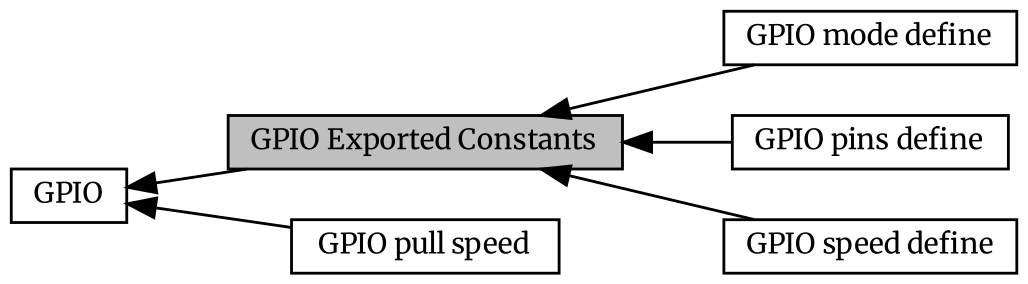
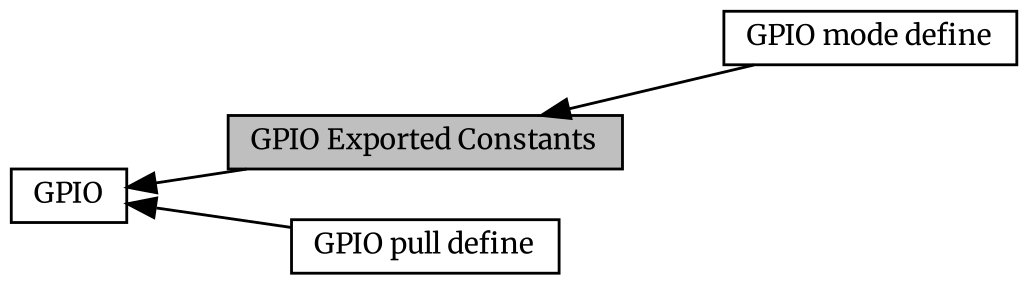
node "GPIO pins define": removed
node "GPIO pull speed": label "GPIO pull speed" -> "GPIO pull define"
node "GPIO speed define": removed
